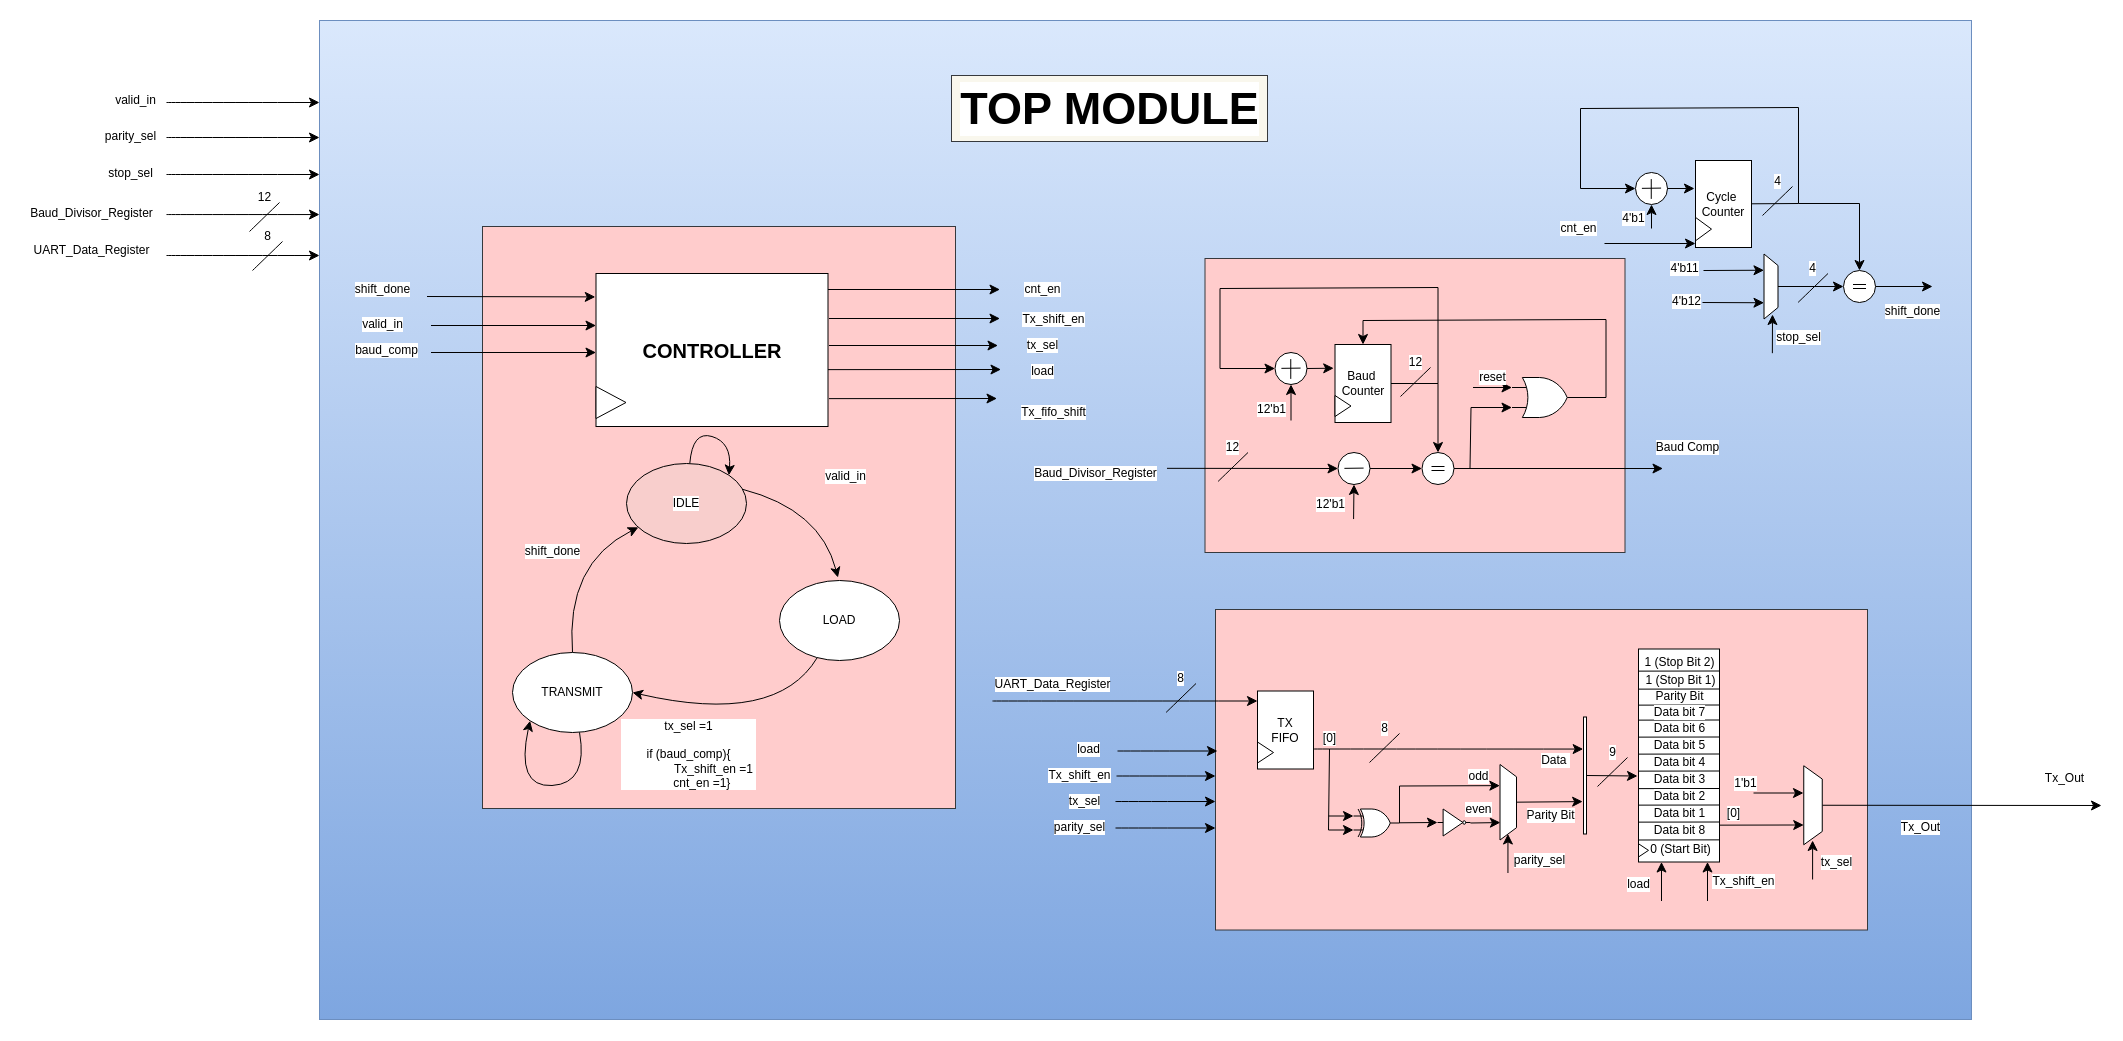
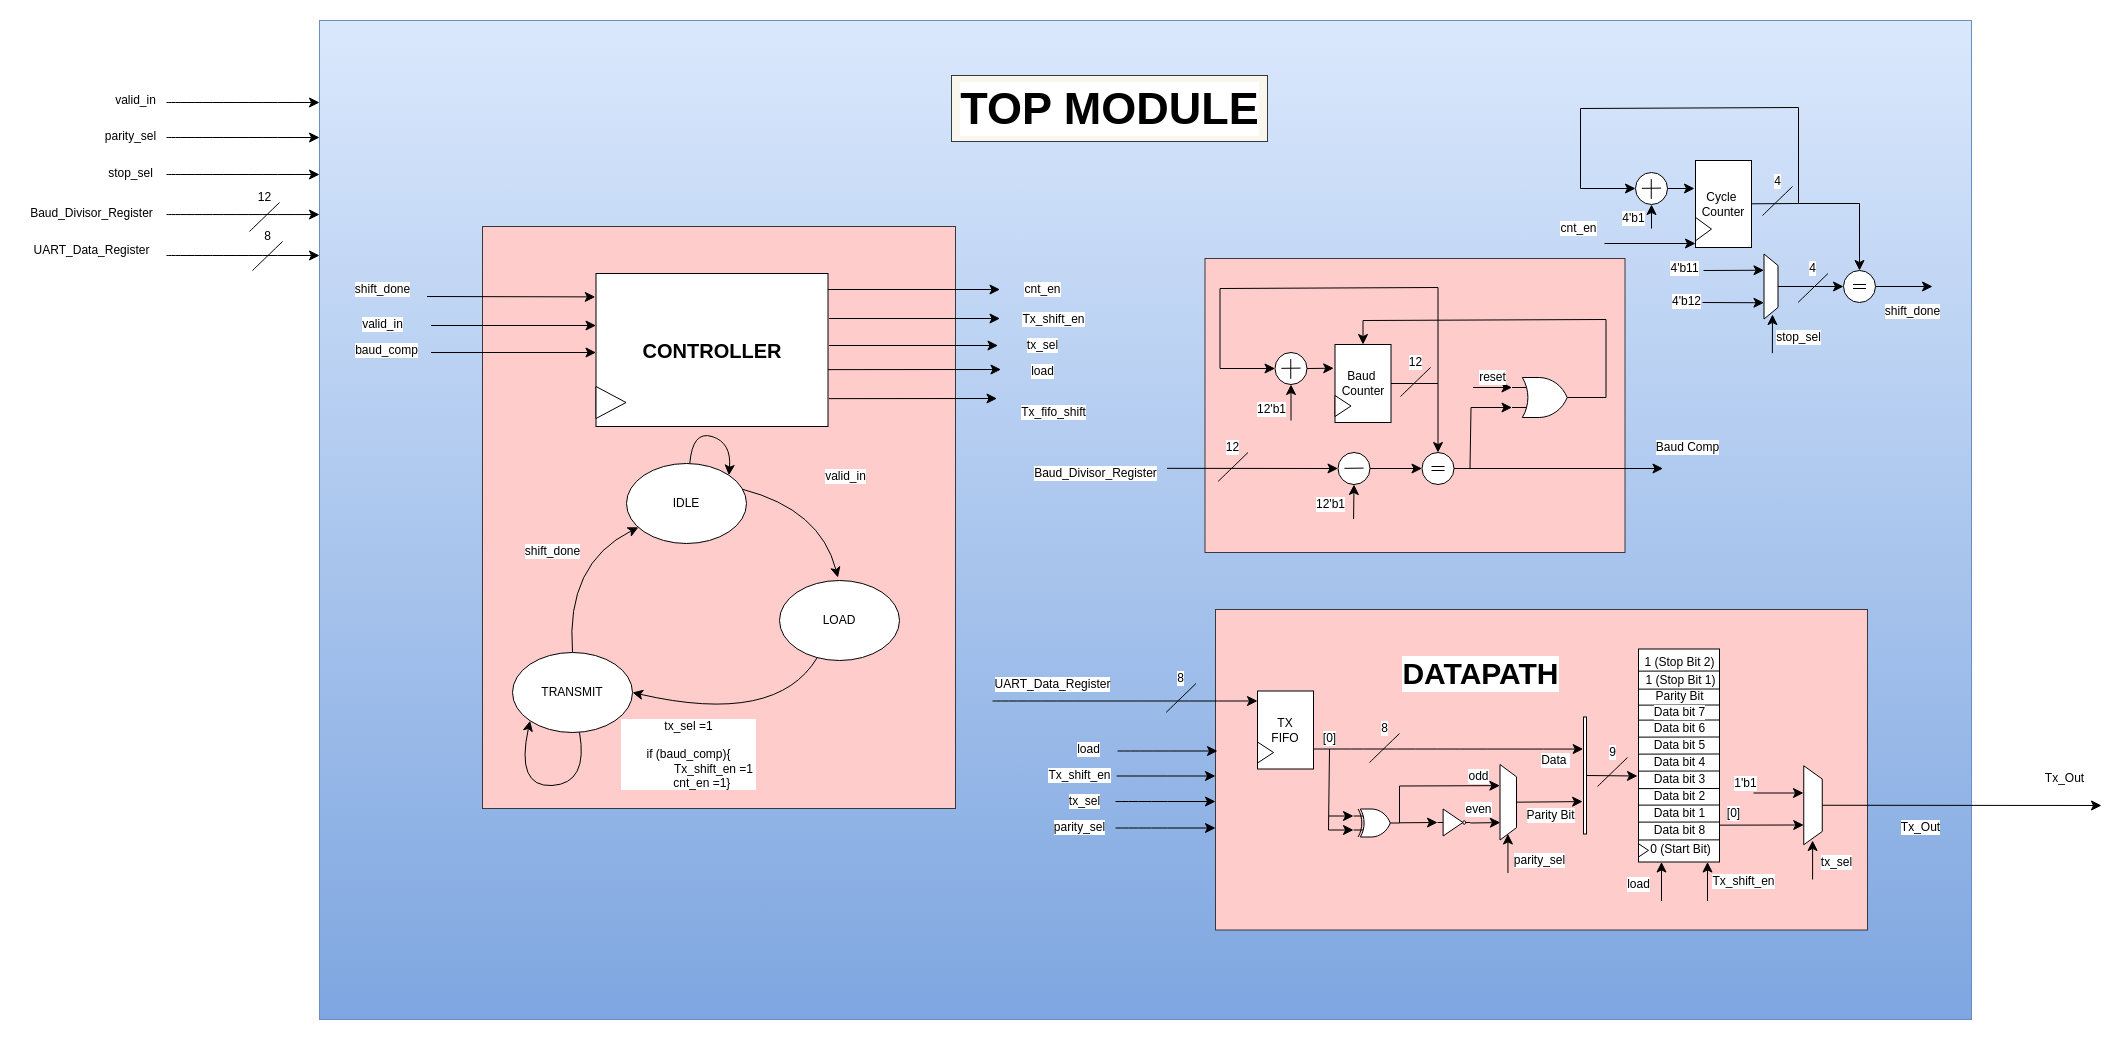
node "IDLE": fillcolor #f8cecc -> #ffffff
node "DATAPATH": added
